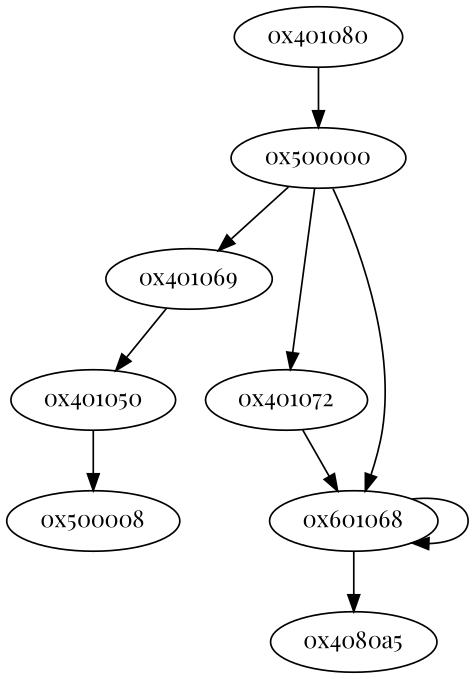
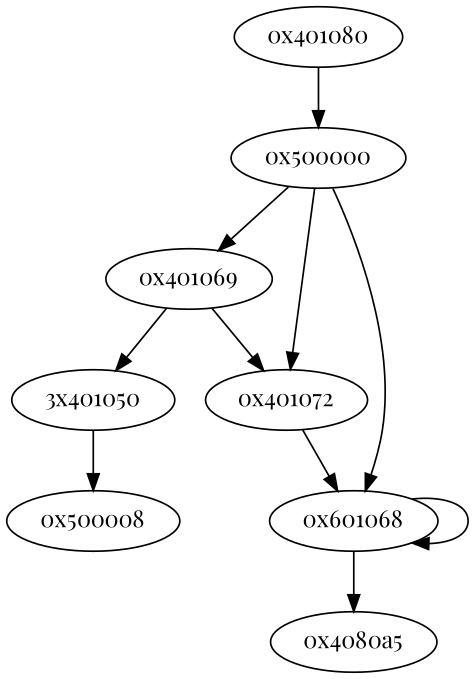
edge "0x401069" -> "0x401072": added
node "0x401050": label "0x401050" -> "3x401050"
